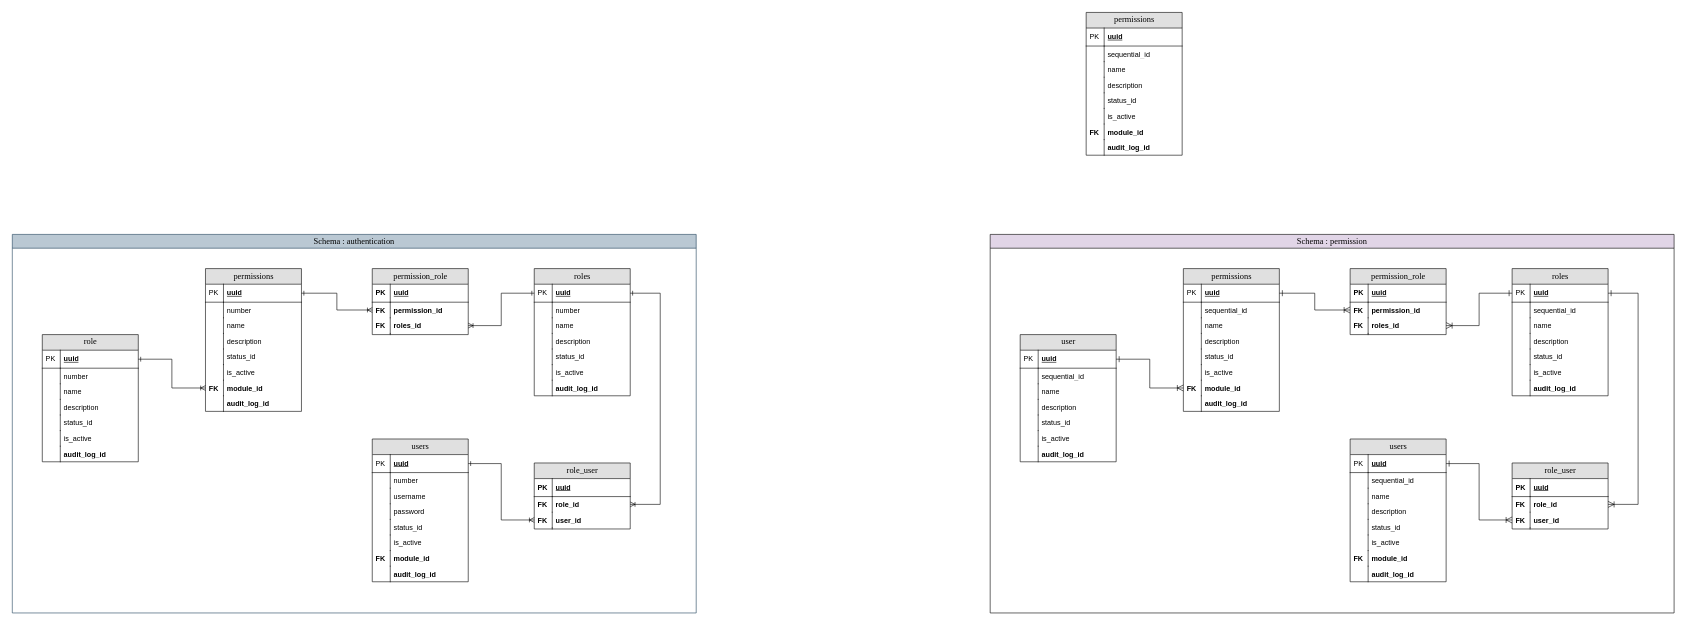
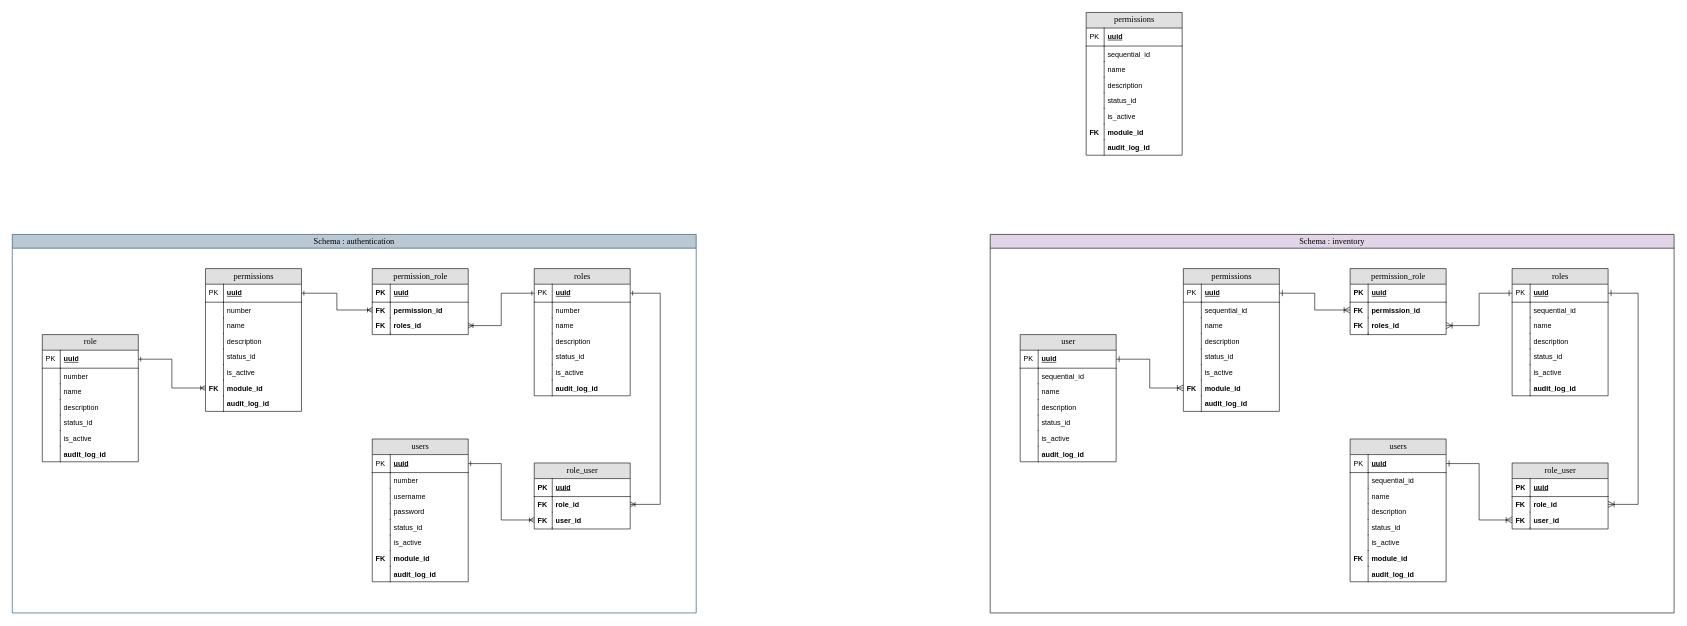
node "Schema : permission": label "Schema : permission" -> "Schema : inventory"
